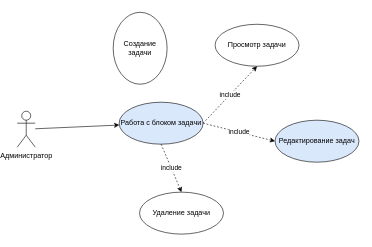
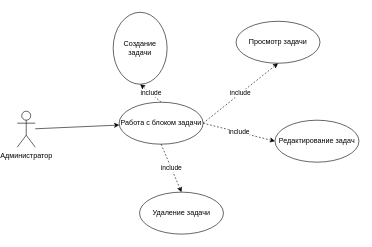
node "Просмотр задачи": moved (257, 45) -> (278, 42)
edge "Работа с блоком задачи" -> "Создание задачи": added, label "include"
node "Работа с блоком задачи": fillcolor #dae8fc -> #ffffff
node "Редактирование задач": fillcolor #dae8fc -> #ffffff
